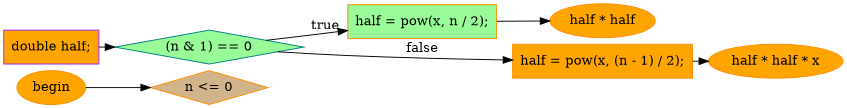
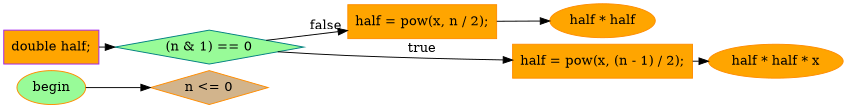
node "half = pow(x, n / 2);": fillcolor palegreen -> orange
edge "(n & 1) == 0" -> "half = pow(x, n / 2);": label "true" -> "false"
edge "(n & 1) == 0" -> "half = pow(x, (n - 1) / 2);": label "false" -> "true"
node "begin": fillcolor orange -> palegreen
